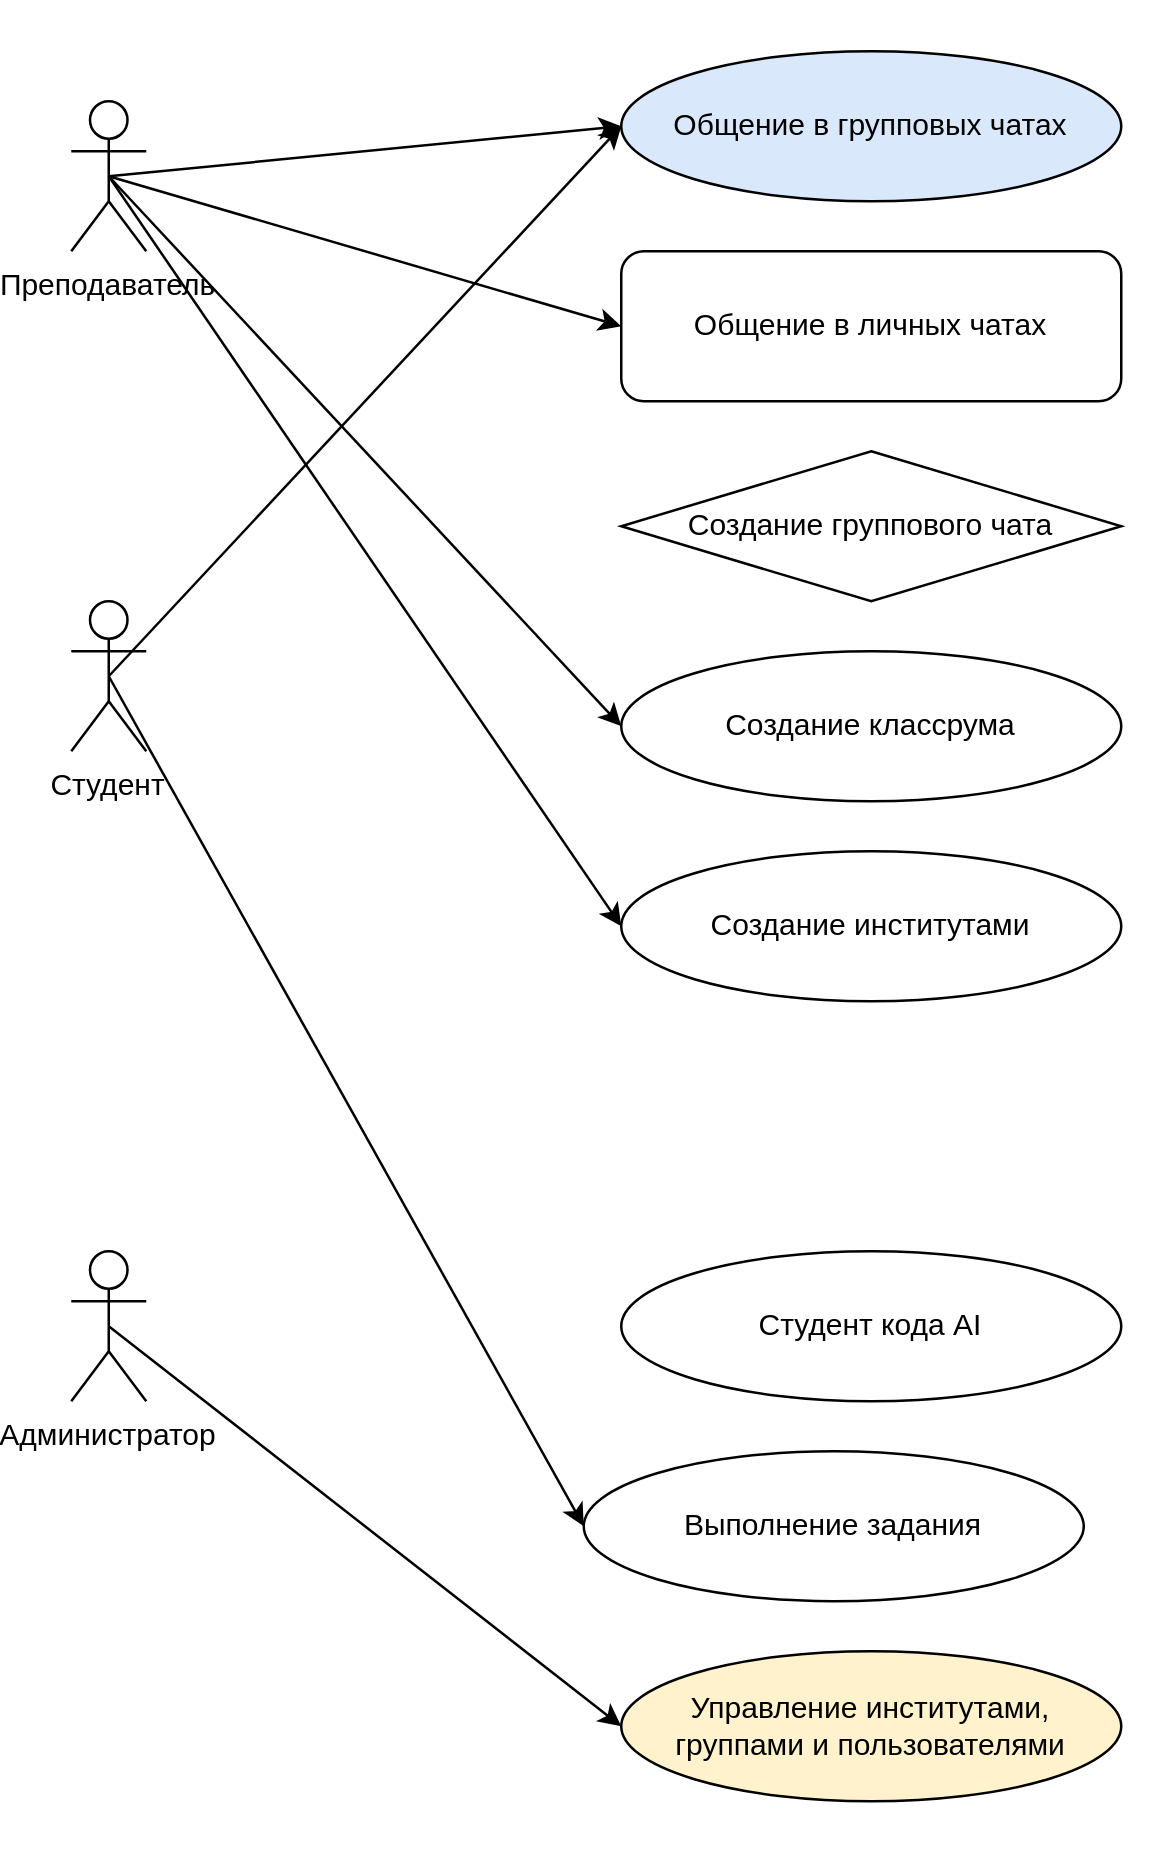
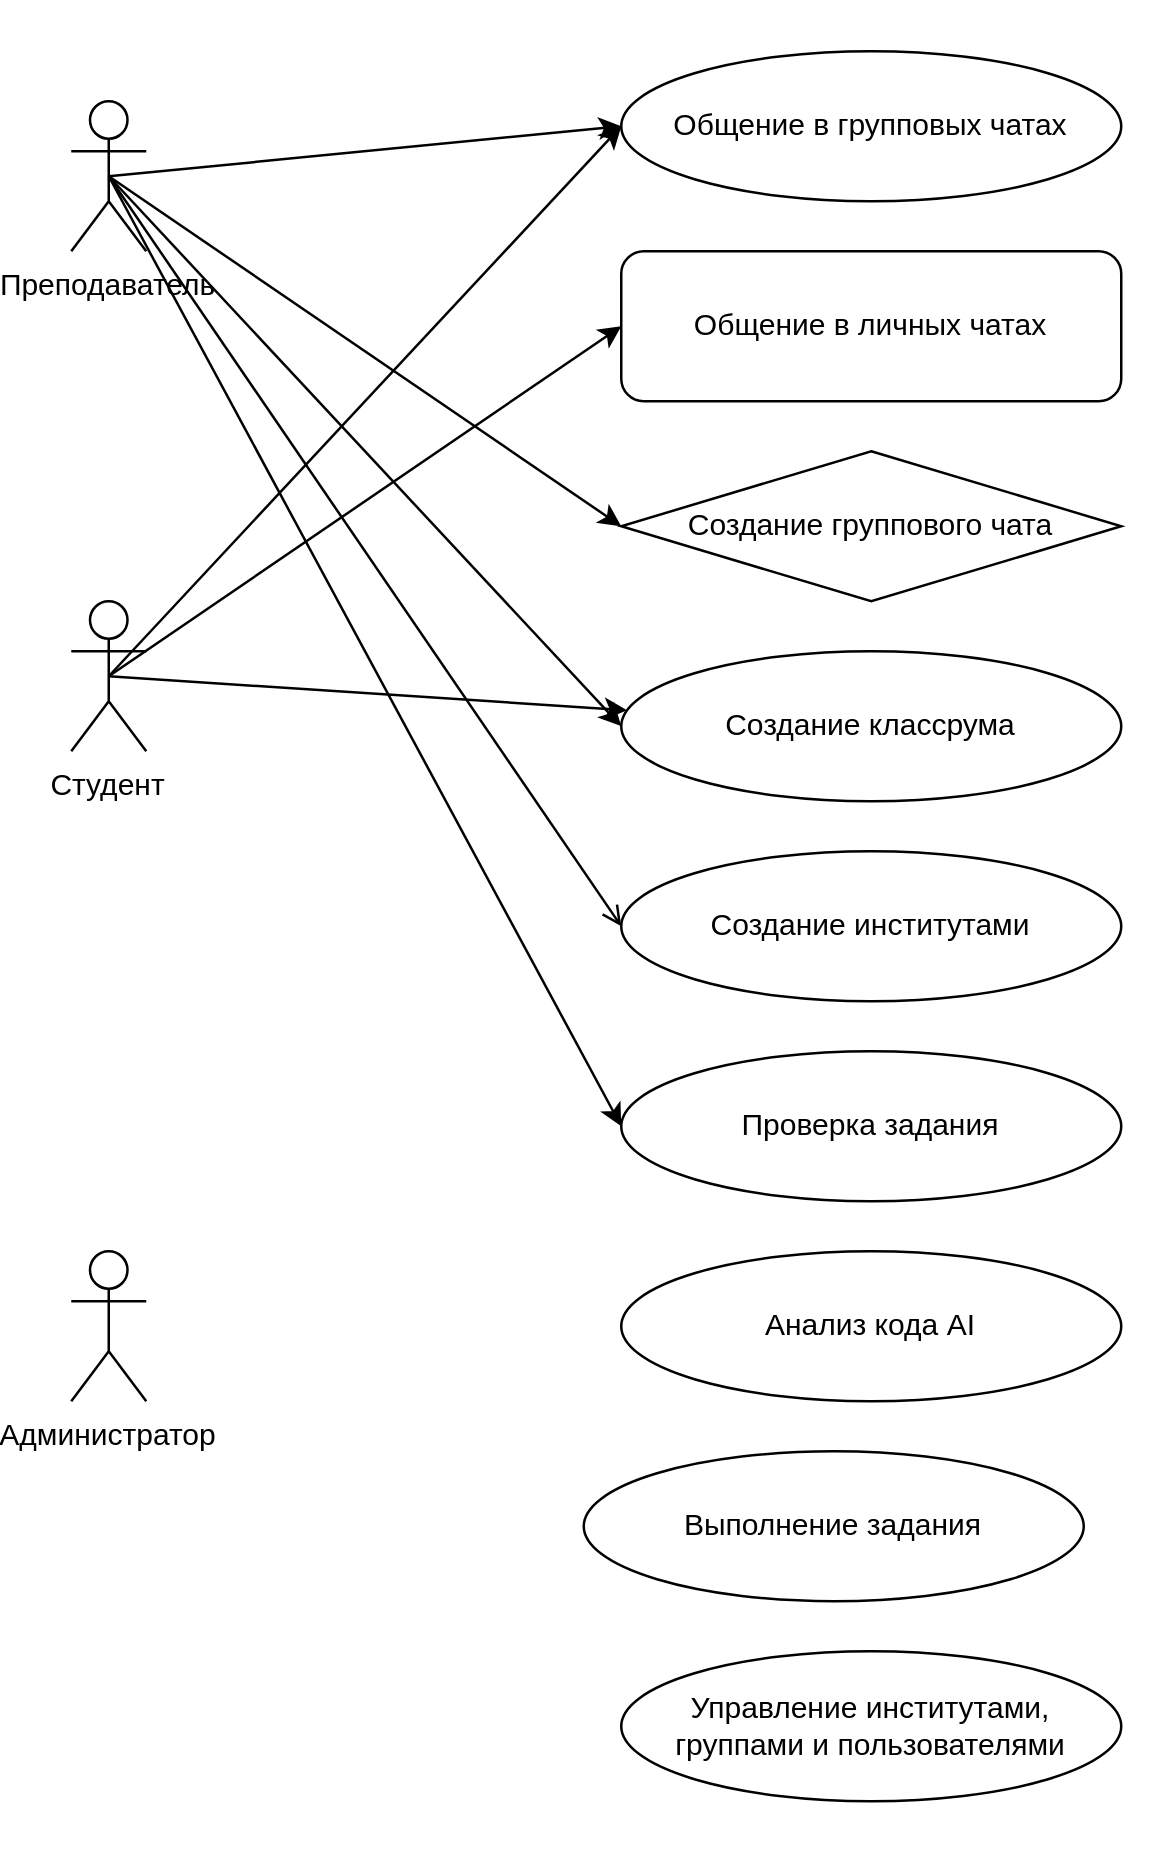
node "Общение в групповых чатах": fillcolor #dae8fc -> #ffffff
edge "Преподаватель" -> "Общение в личных чатах": removed
edge "Преподаватель" -> "Создание группового чата": added
edge "Студент" -> "Общение в личных чатах": added
edge "Преподаватель" -> "Проверка задания": added
edge "Преподаватель" -> "Создание институтами": arrowhead classic -> open
edge "Студент" -> "Выполнение задания": now "Студент" -> "Создание классрума"
node "Проверка задания": added
node "Студент кода AI": label "Студент кода AI" -> "Анализ кода AI"
edge "Администратор" -> "Управление институтами, группами и пользователями": removed
node "Управление институтами, группами и пользователями": fillcolor #fff2cc -> #ffffff
